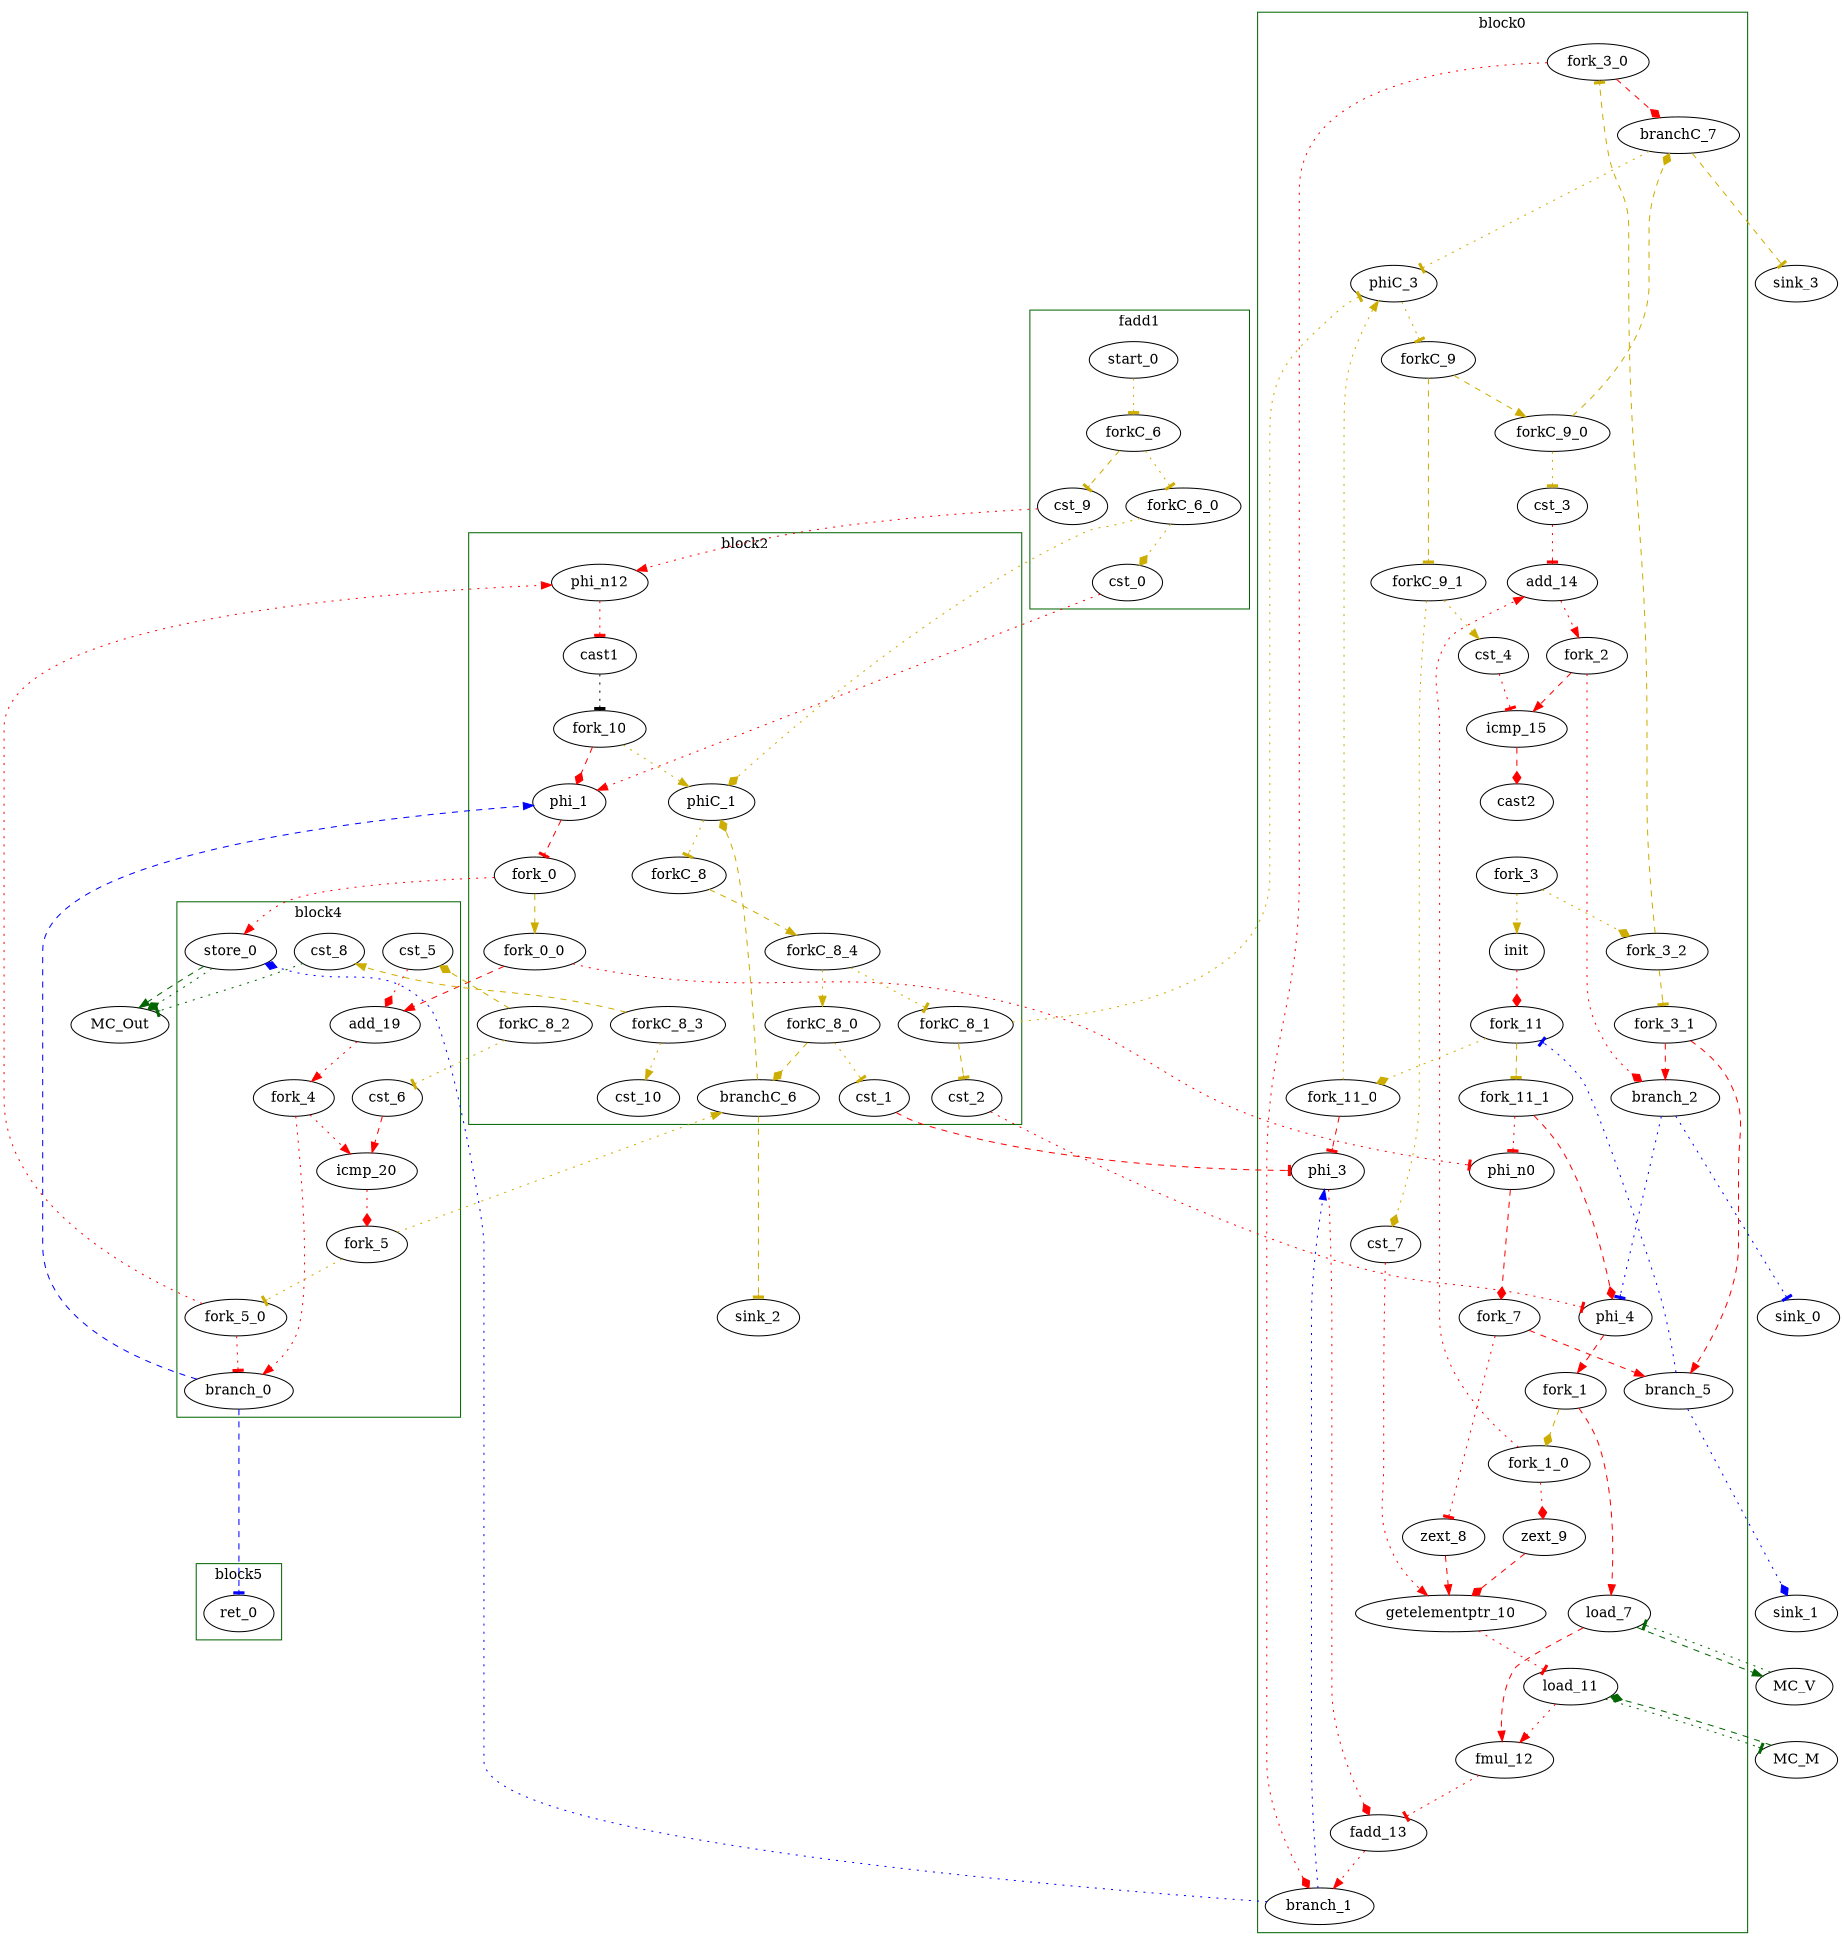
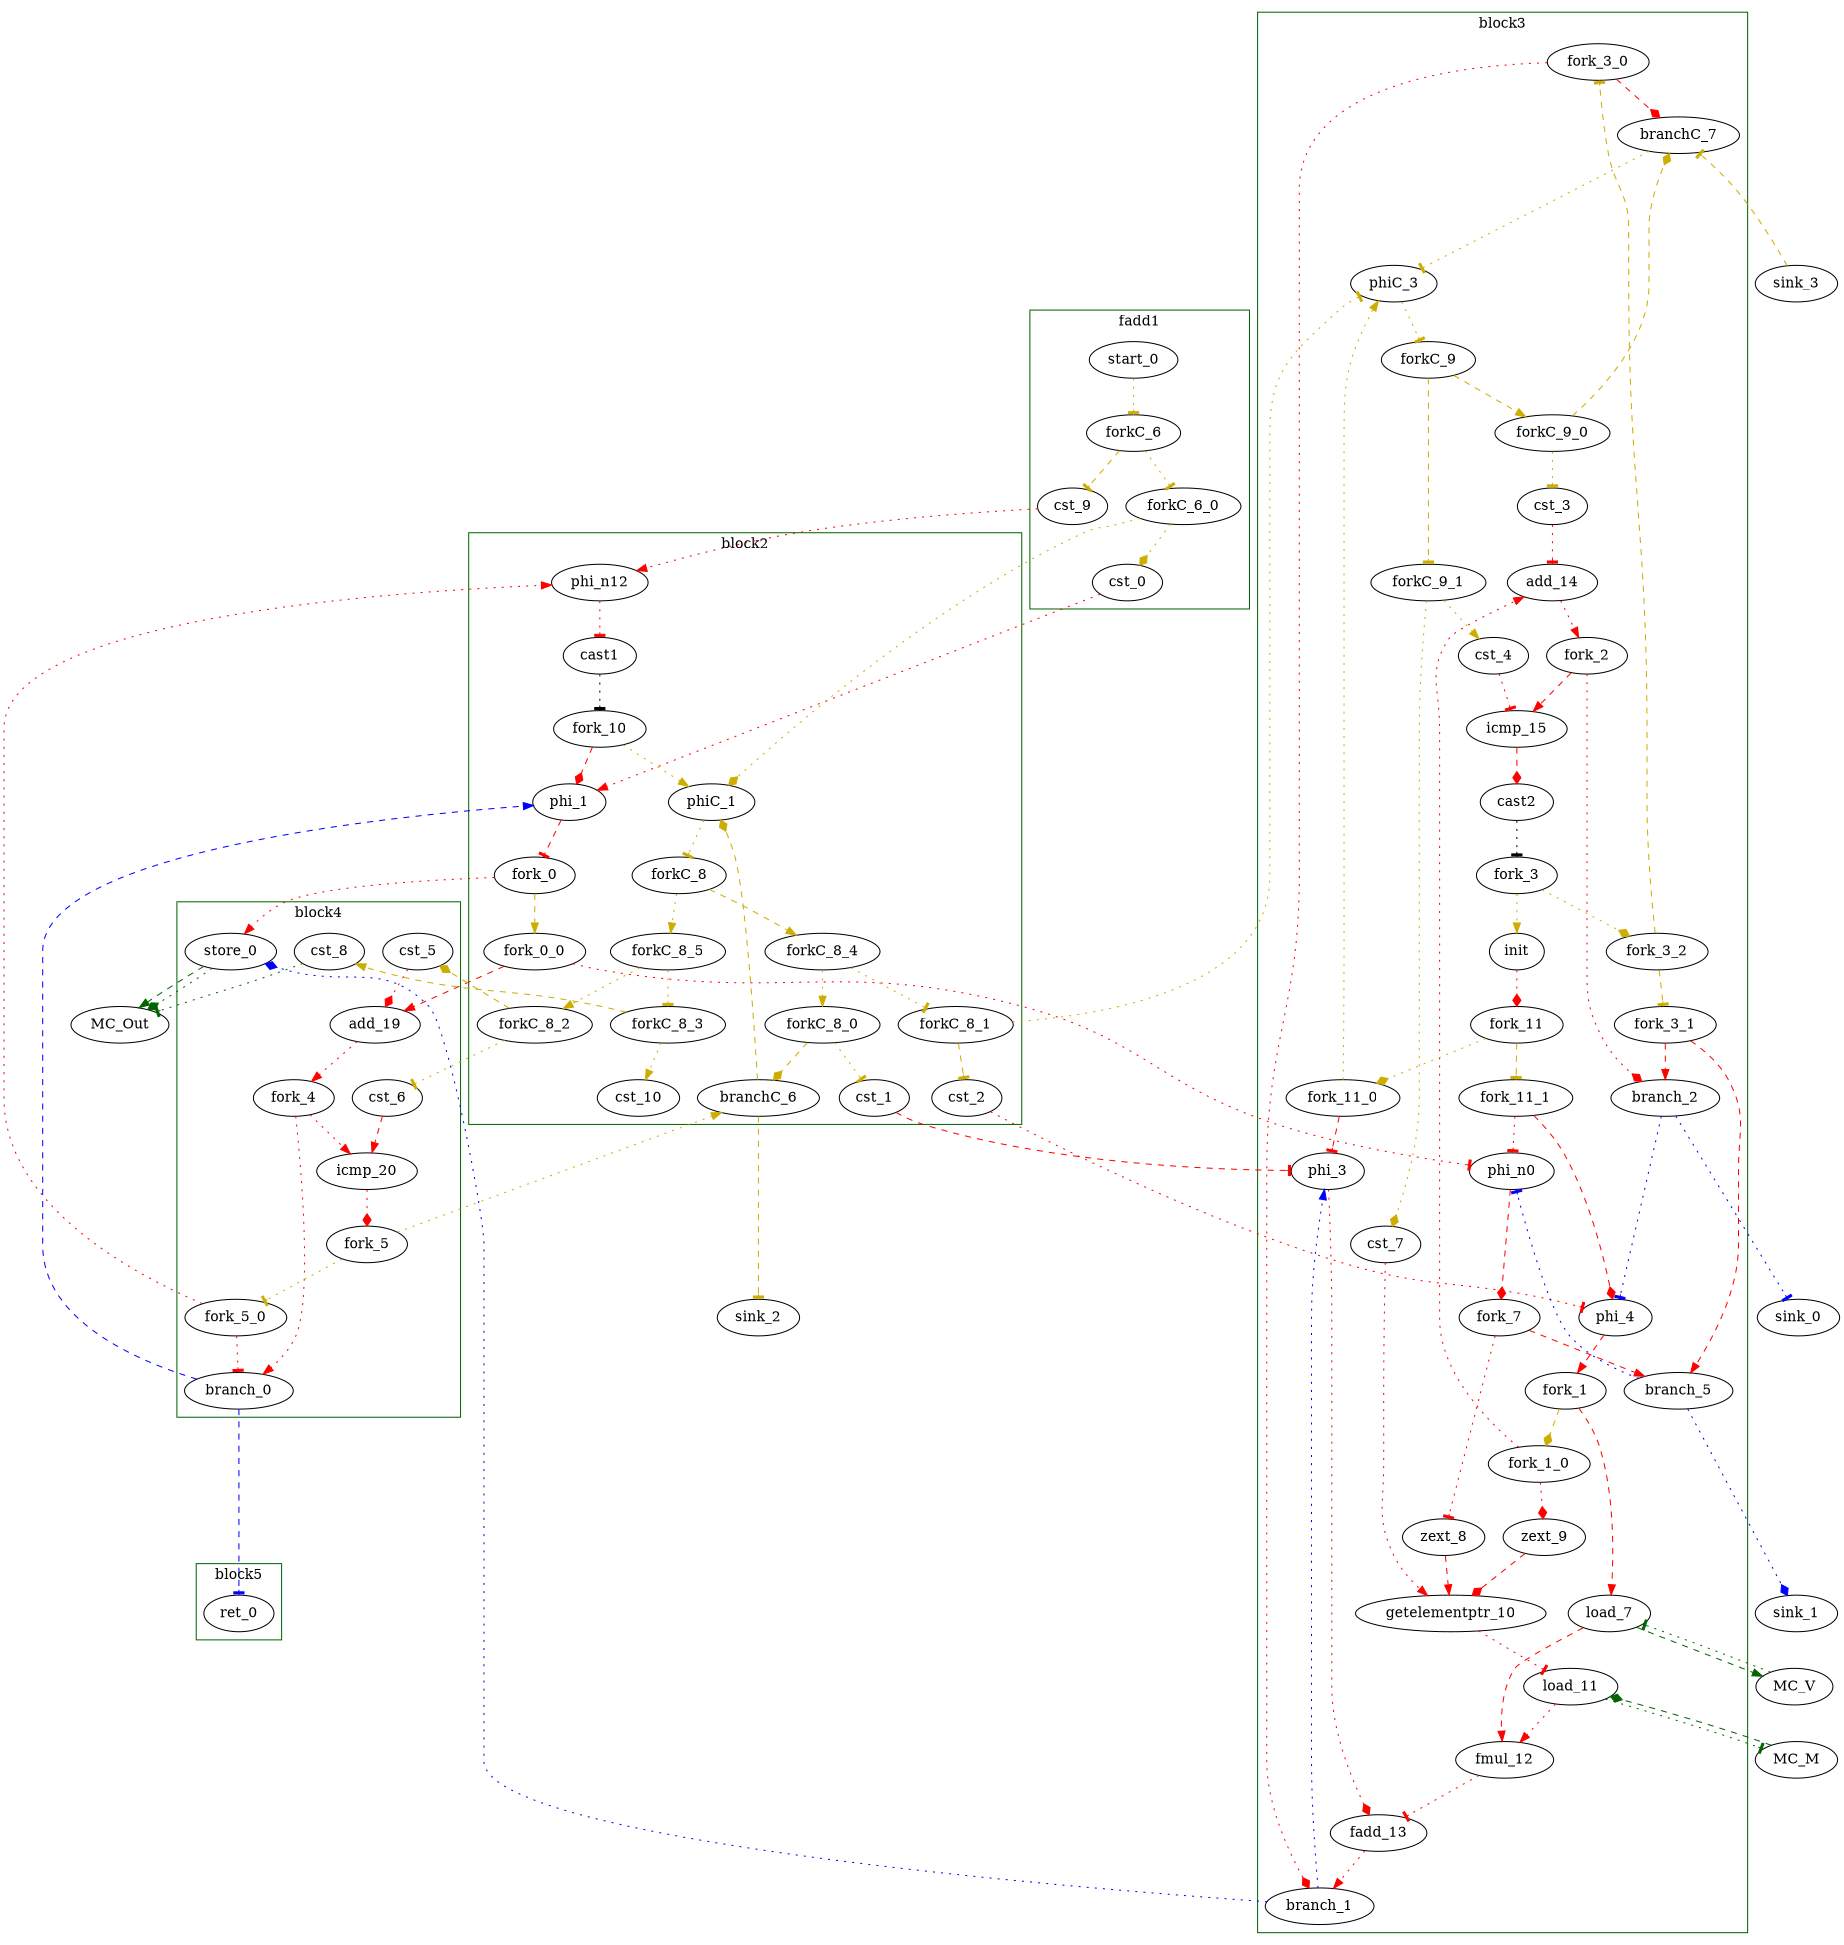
cluster "block0": label "block0" -> "block3"
edge "branchC_7" -> "sink_3": reversed
edge "cast2" -> "fork_3": added
node "forkC_8_5": added
edge "branch_5" -> "fork_11": now "branch_5" -> "phi_n0"
